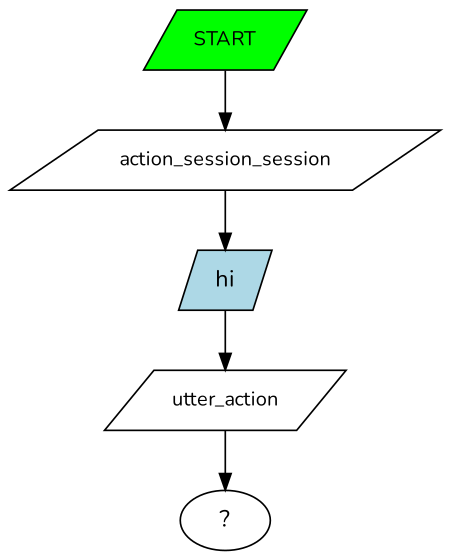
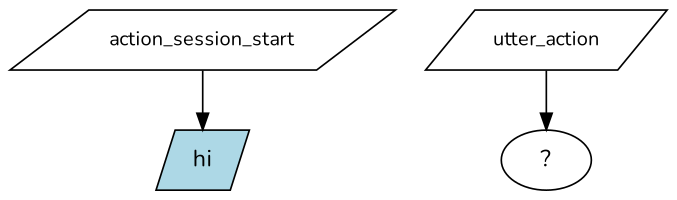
node "START": removed
node "action_session_session": label "action_session_session" -> "action_session_start"
edge "hi" -> "utter_action": removed
